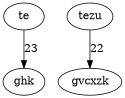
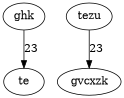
edge "te" -> "ghk": reversed
edge "tezu" -> "gvcxzk": label "22" -> "23"
